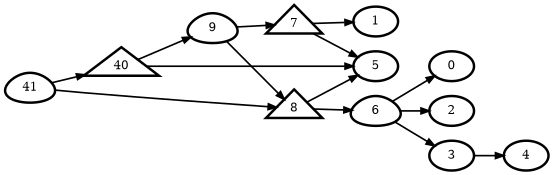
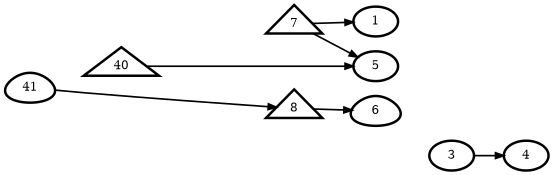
node "9": removed
node "0": removed
edge "41" -> "40": removed
edge "8" -> "5": removed
node "2": removed
edge "6" -> "3": removed
